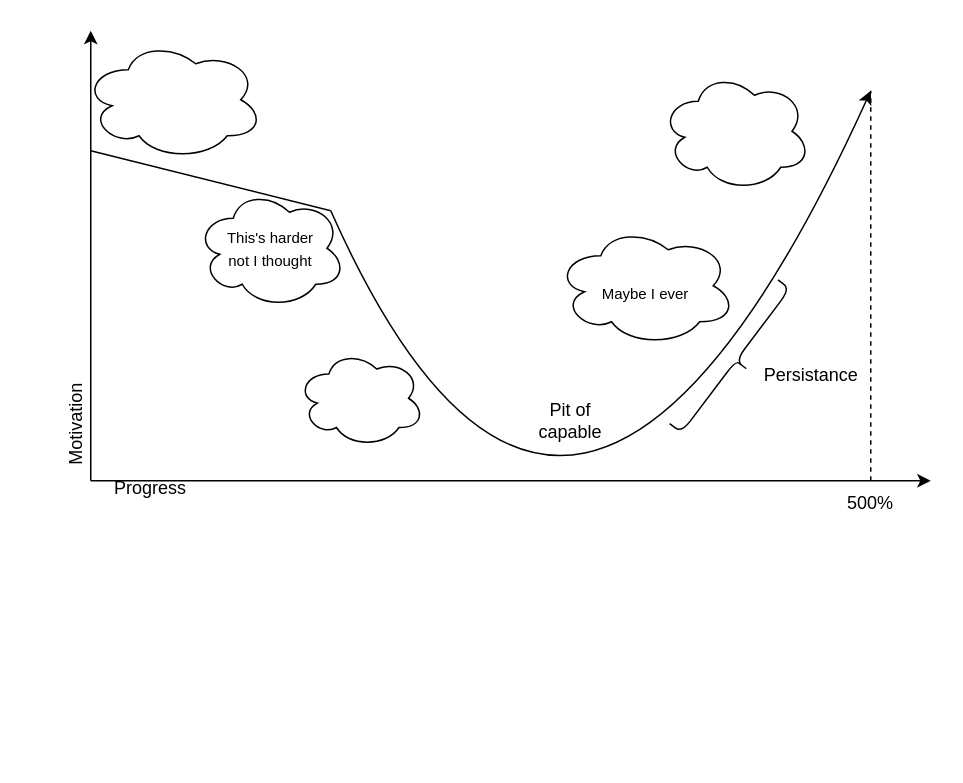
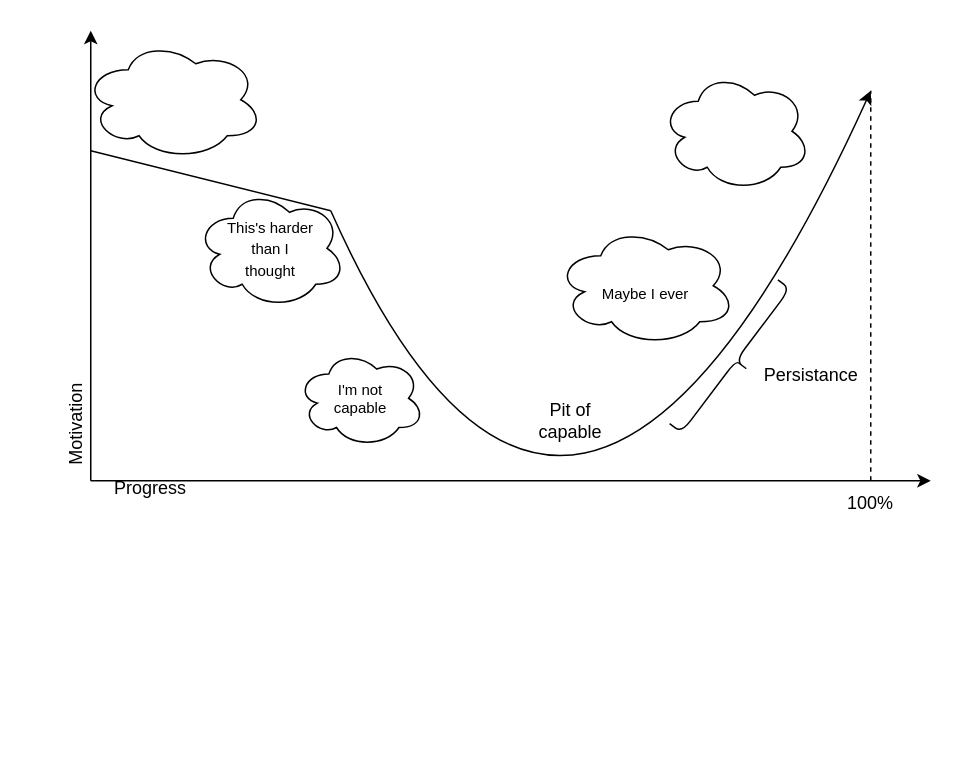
node "This's harder not I thought": label "This's harder not I thought" -> "This's harder than I thought"
node "I'm not capable": added
node "500%": label "500%" -> "100%"
